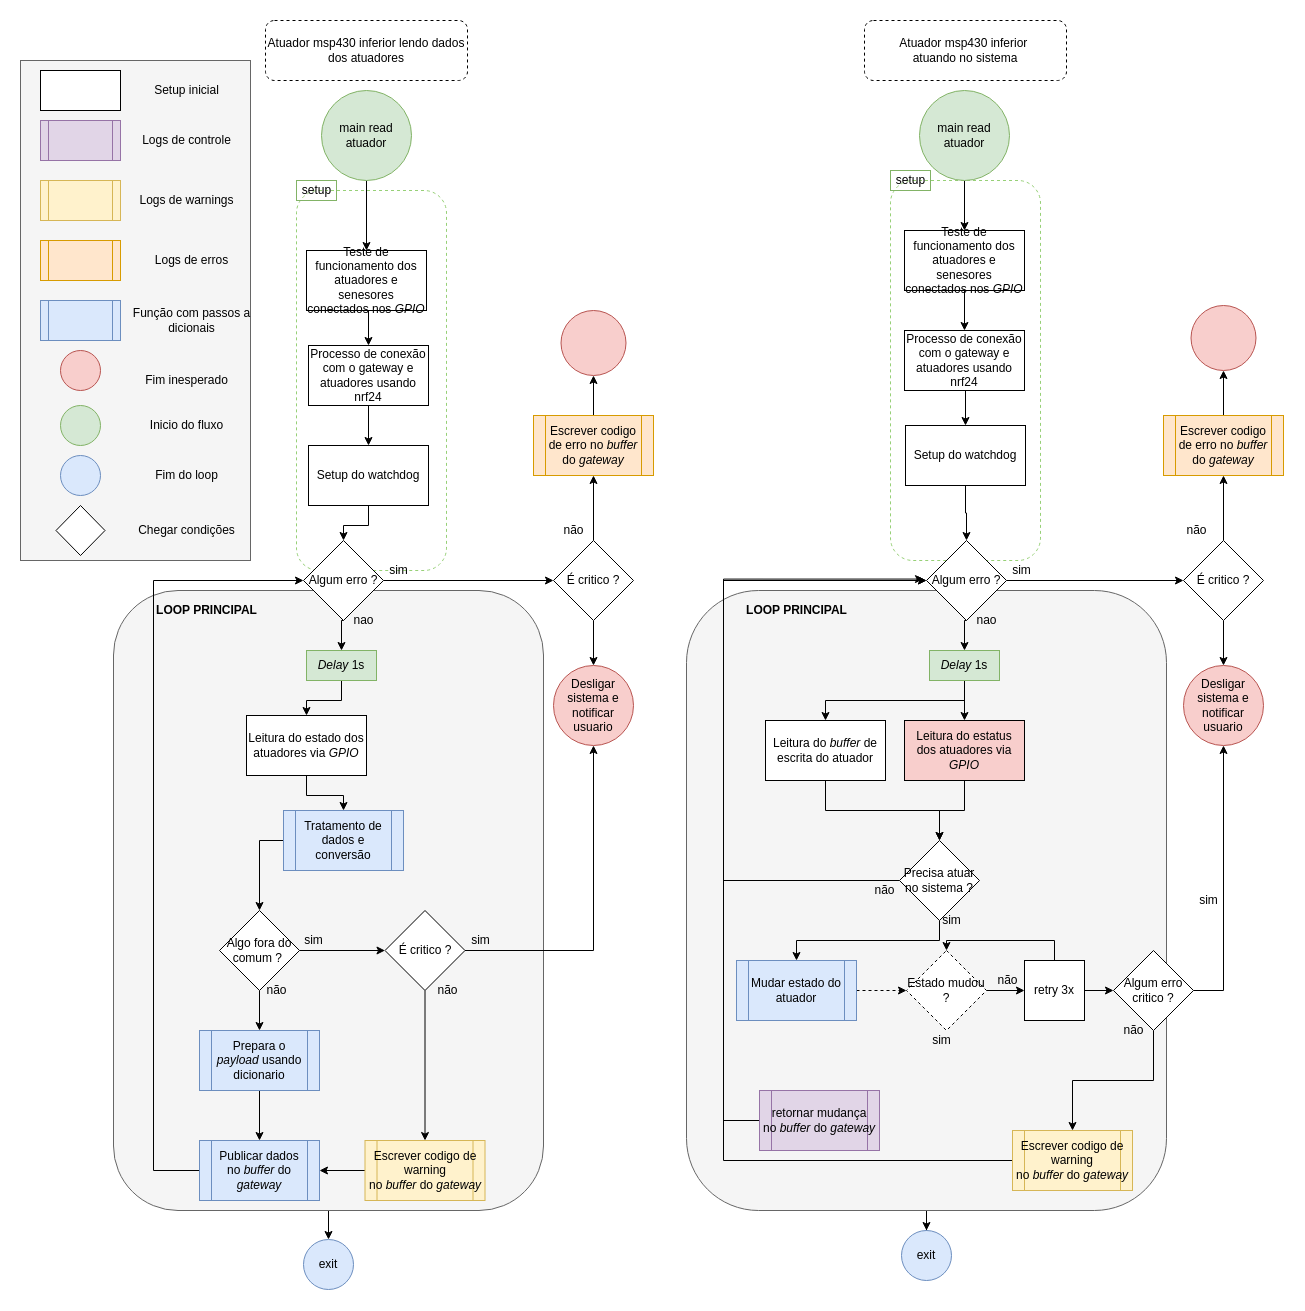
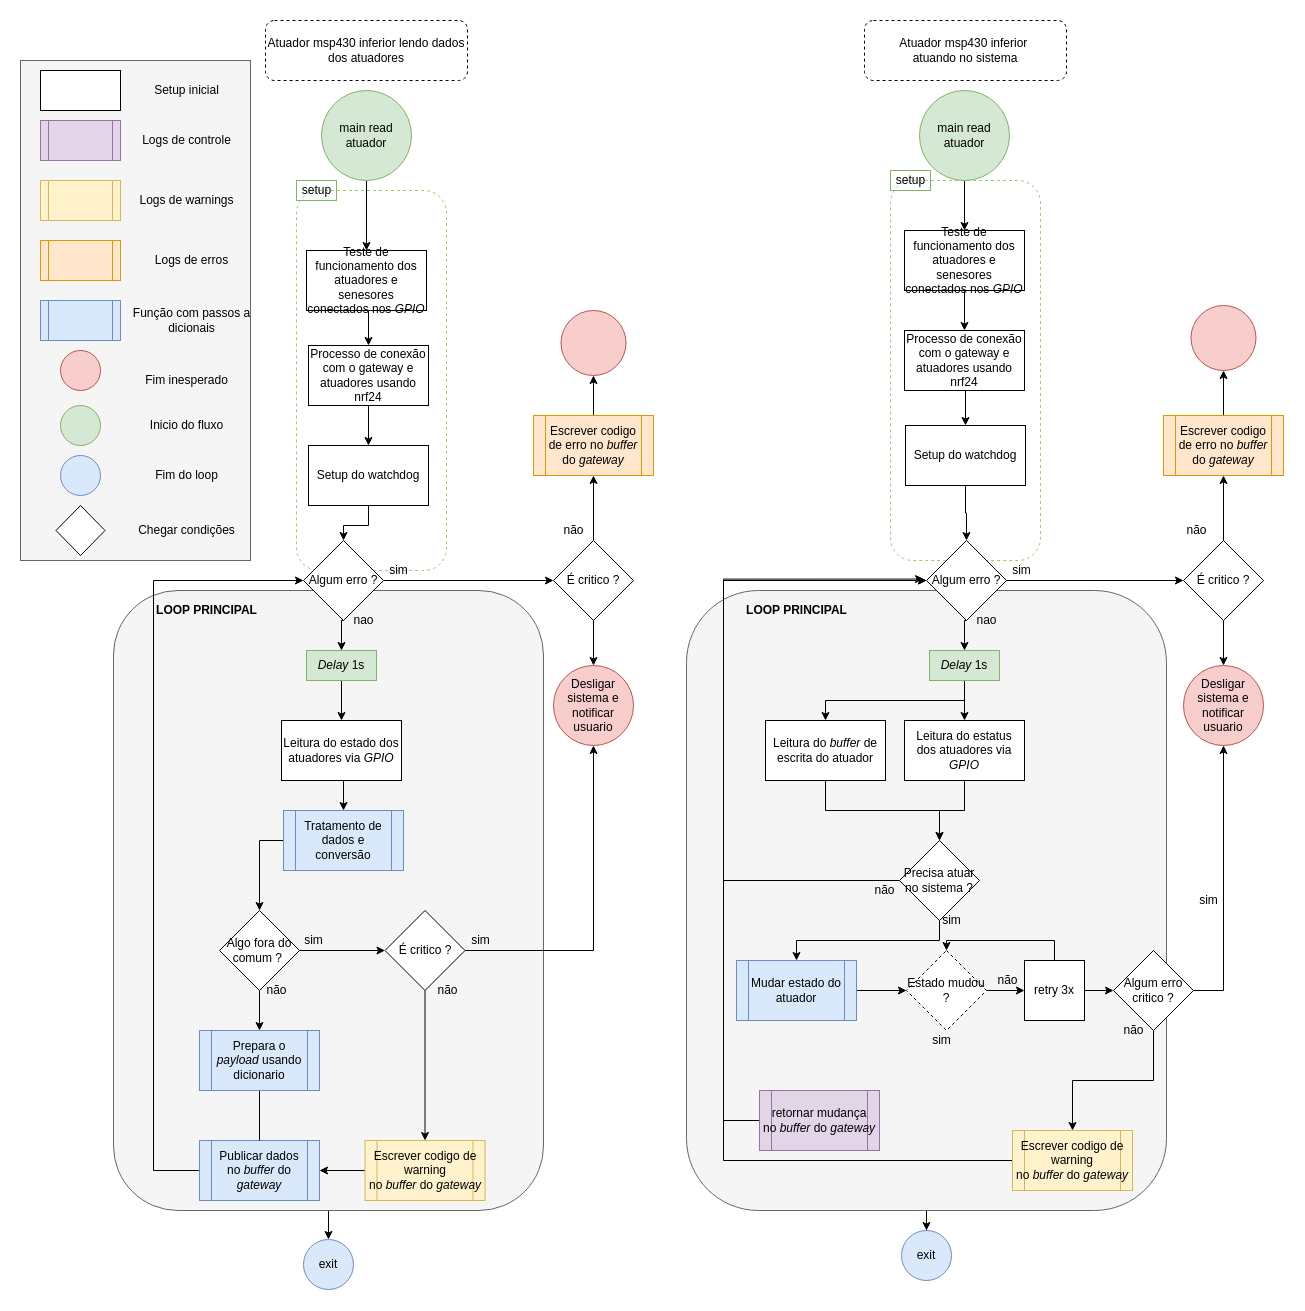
node "Leitura do estado dos atuadores via GPIO": moved (307, 746) -> (342, 751)
node "Leitura do estatus dos atuadores via GPIO": fillcolor #f8cecc -> #ffffff
edge "Mudar estado do atuador" -> "Estado mudou ?": style dashed -> solid
edge "Prepara o payload usando dicionario" -> "Publicar dados no buffer do gateway": arrowhead classic -> none
